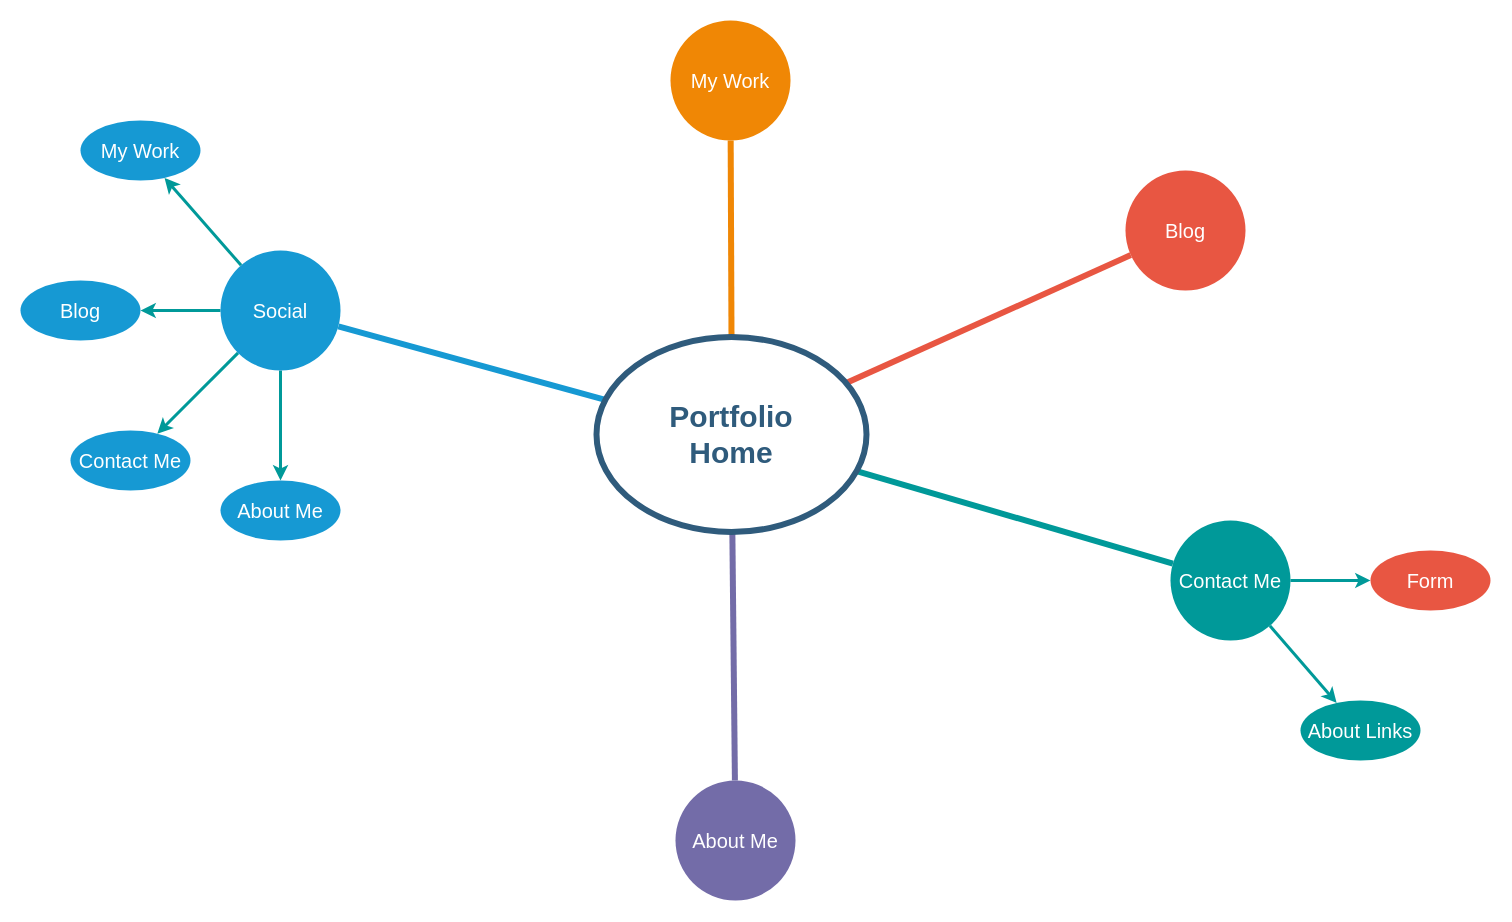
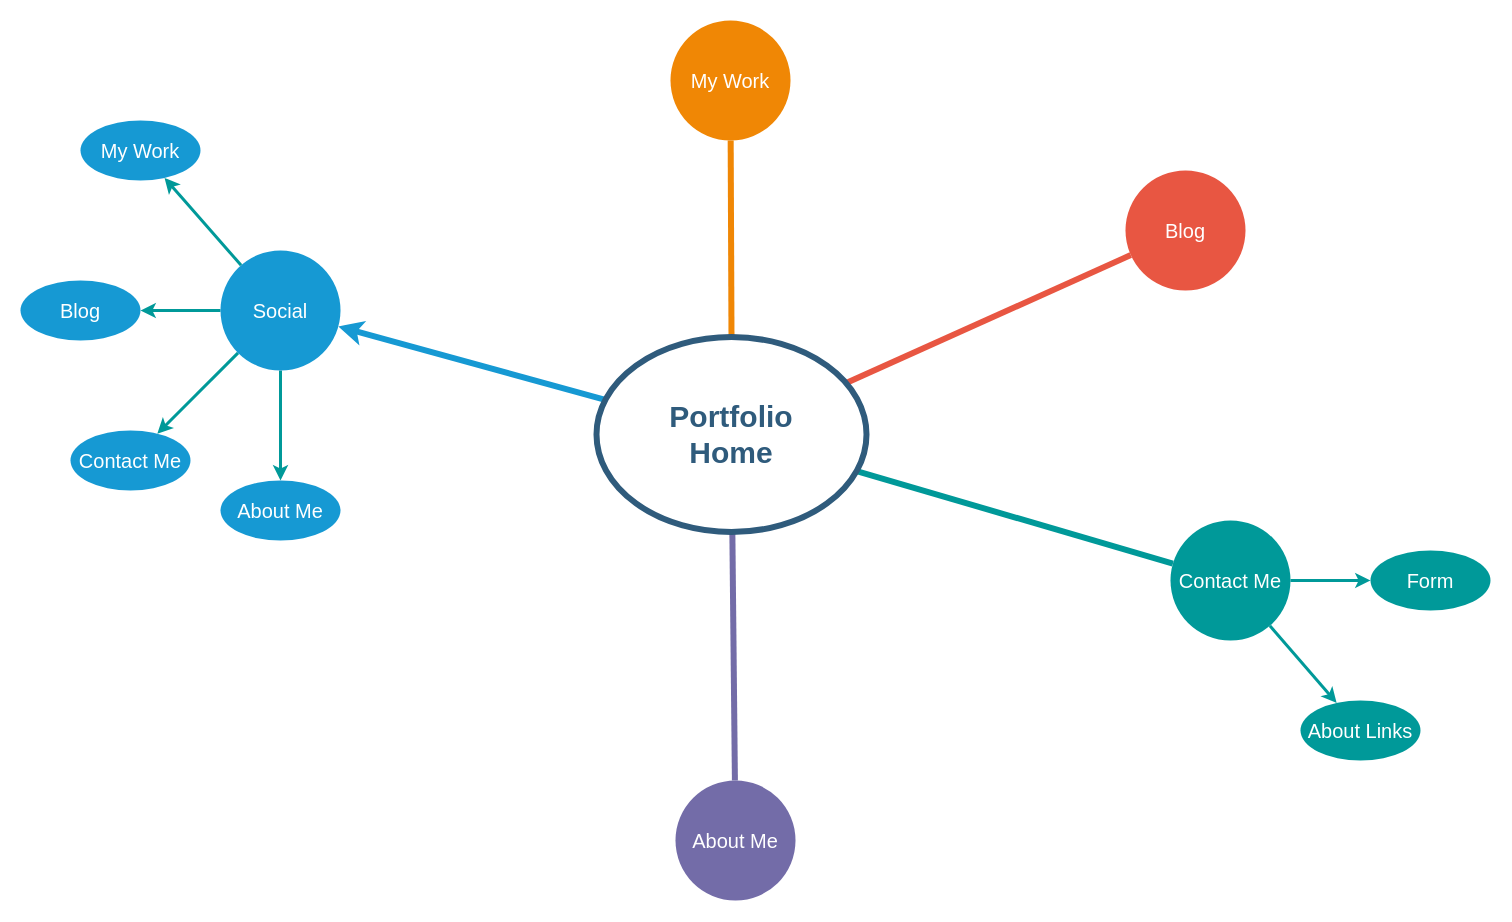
edge "Social" -- "Portfolio Home": arrowhead none -> classic
node "Form": fillcolor #e85642 -> #009999
